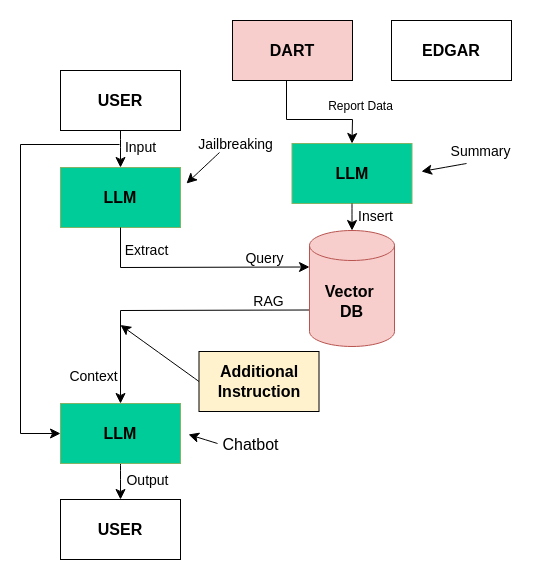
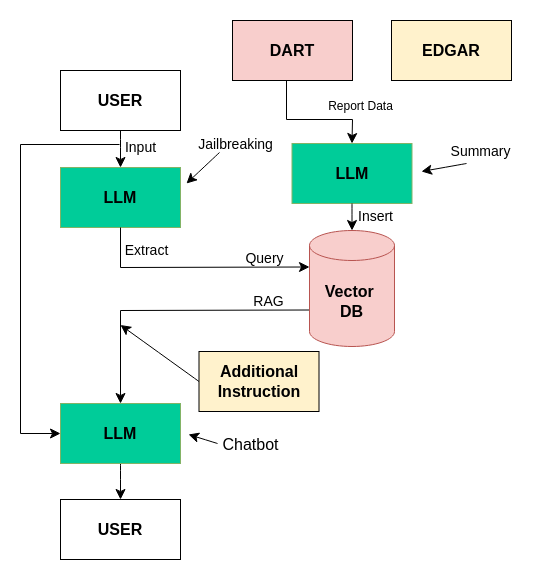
node "EDGAR": fillcolor #ffffff -> #fff2cc
node "Context": removed
node "Output": removed
